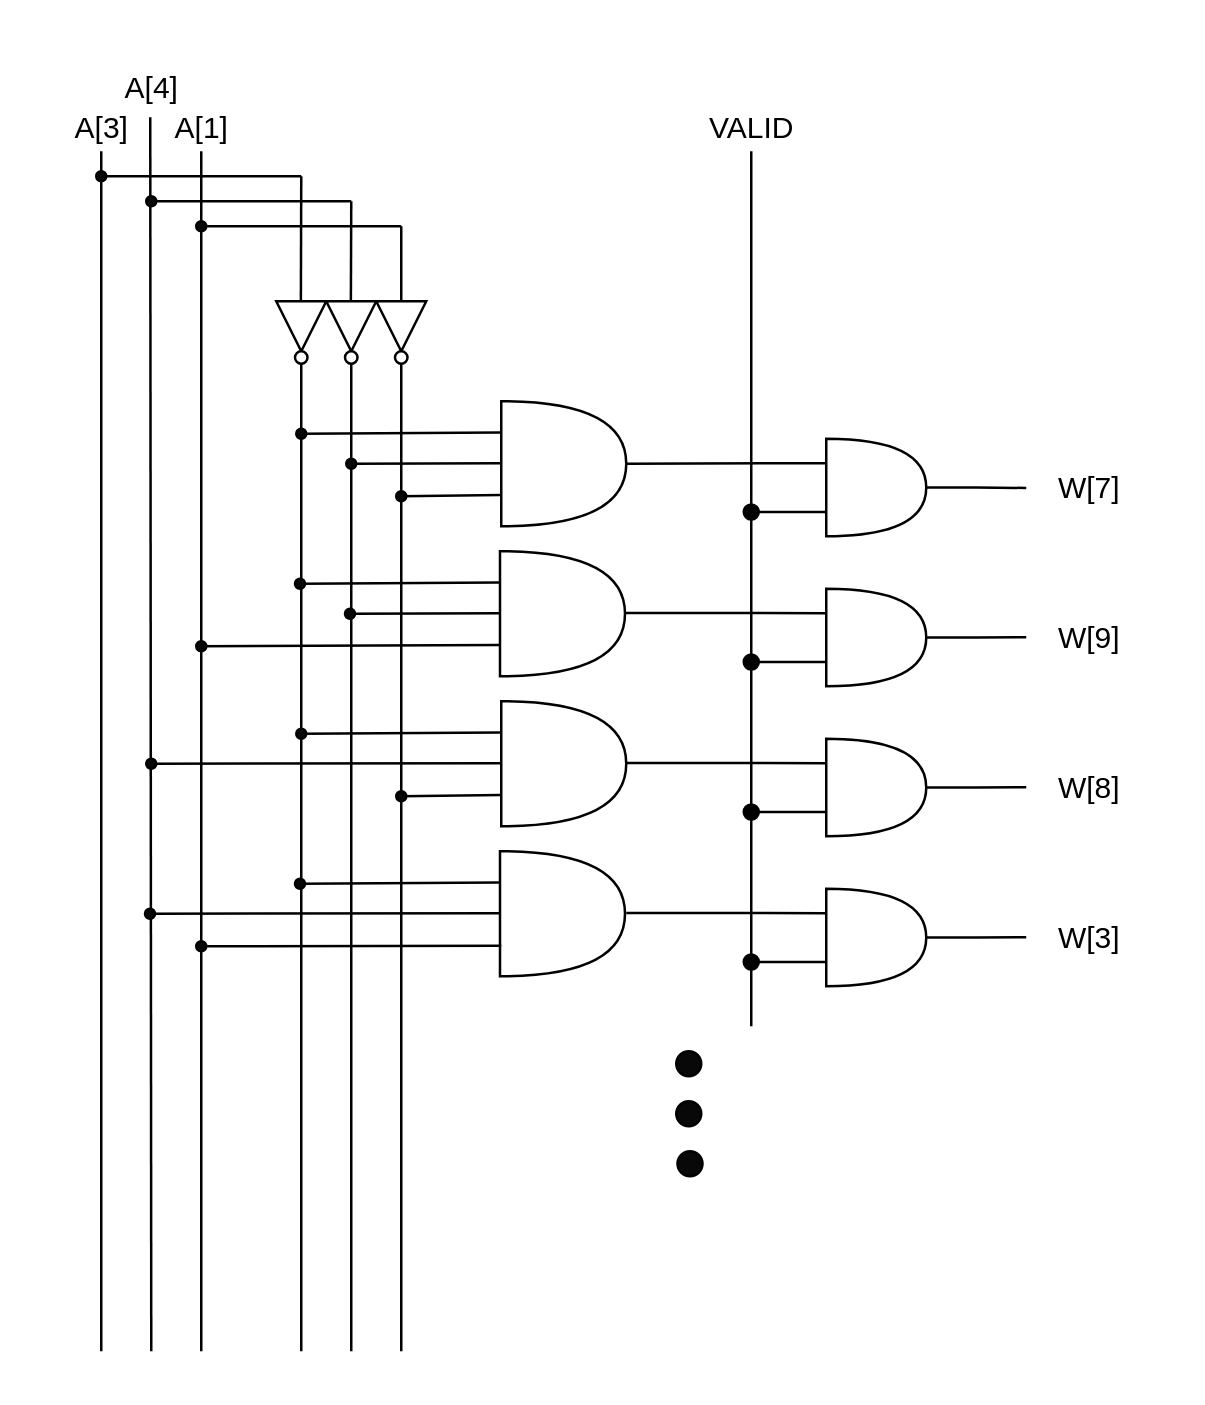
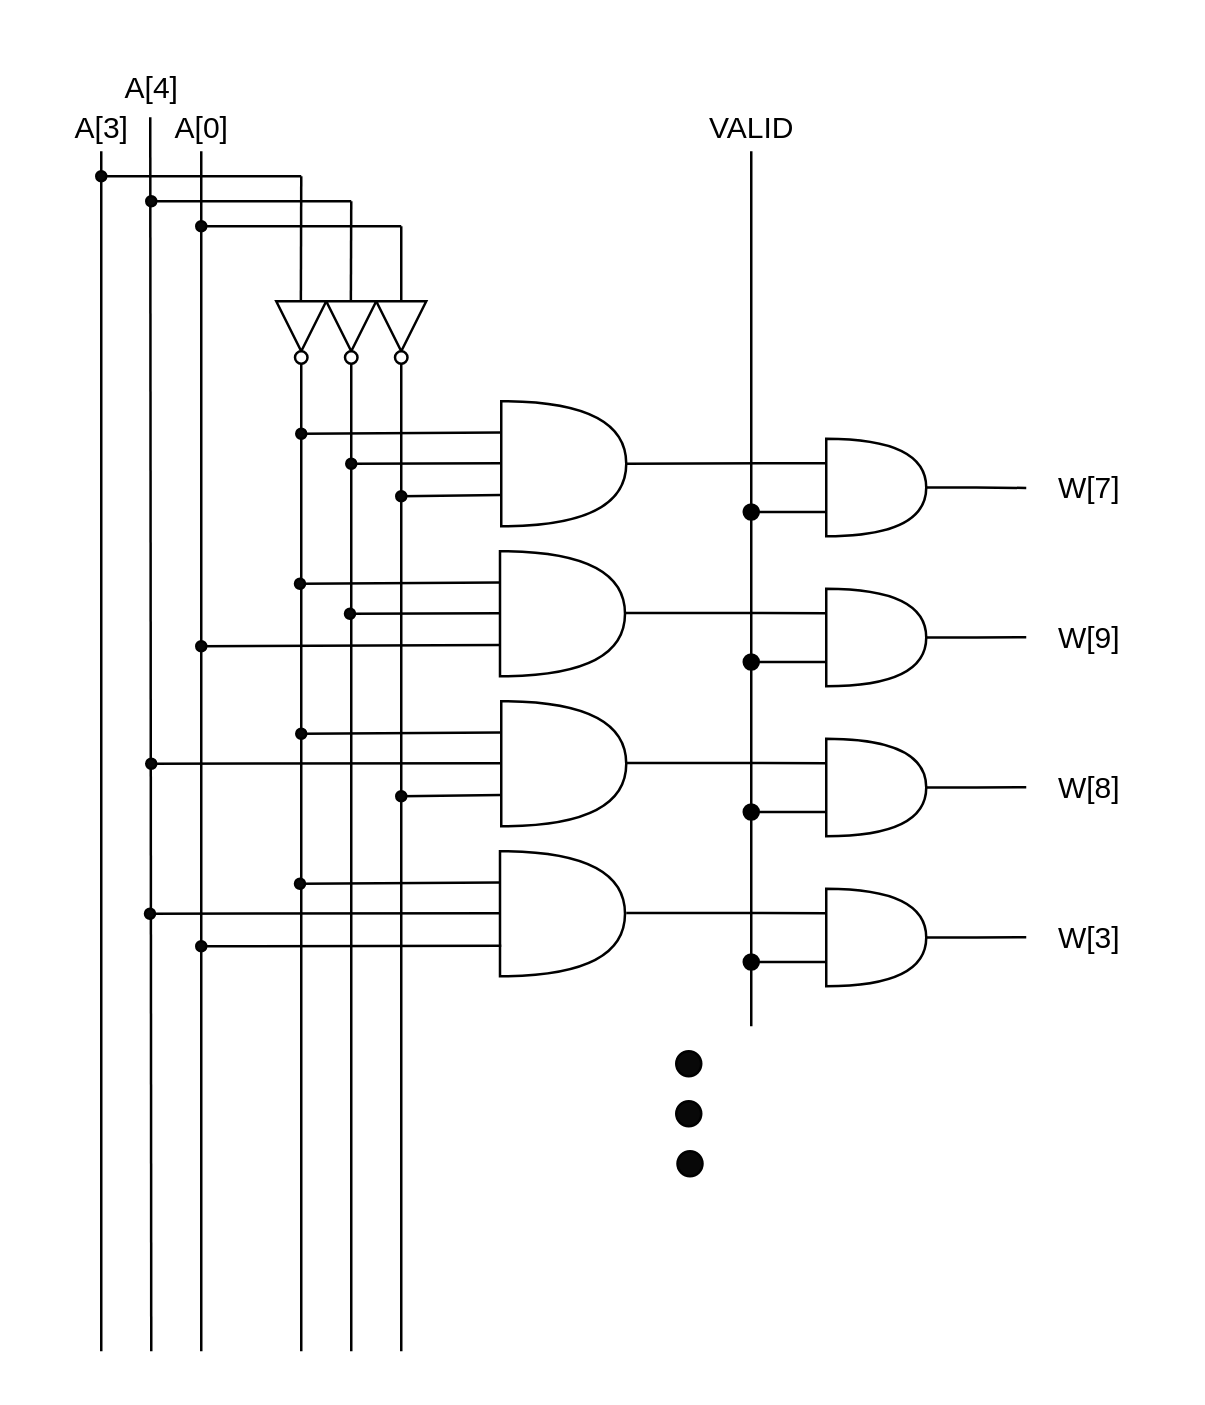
node "A[1]": label "A[1]" -> "A[0]"
